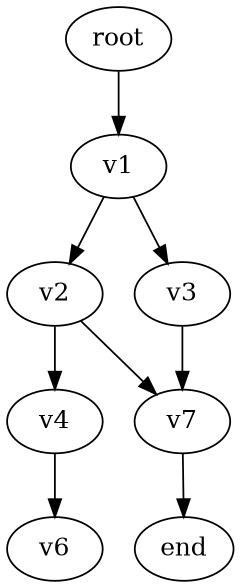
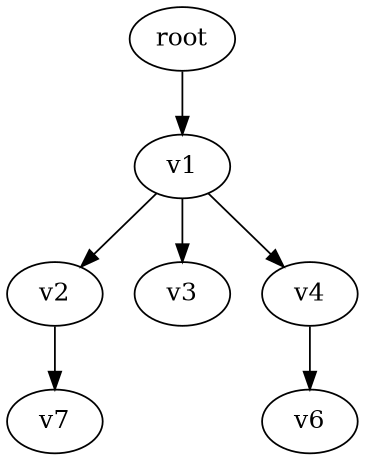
edge "v2" -> "v4": now "v1" -> "v4"
edge "v3" -> "v7": removed
node "end": removed
